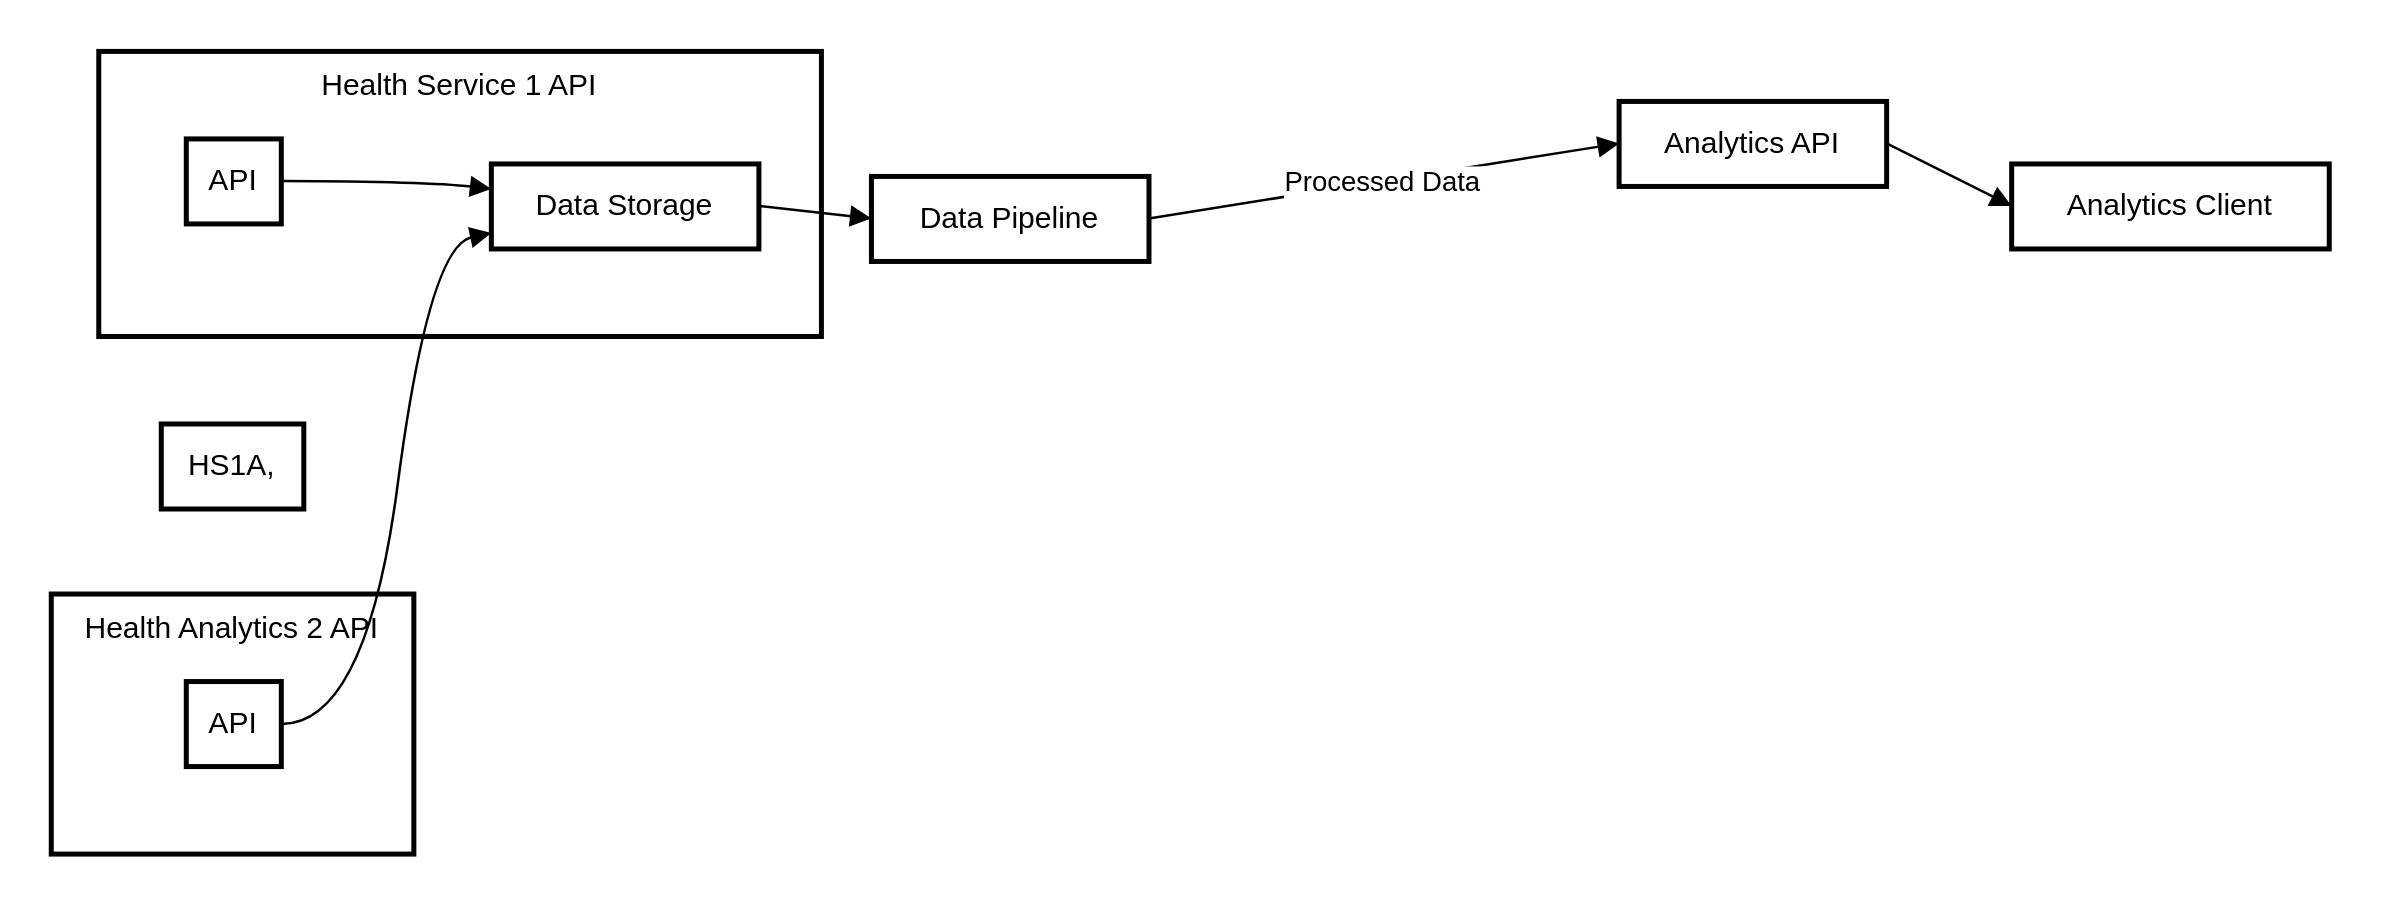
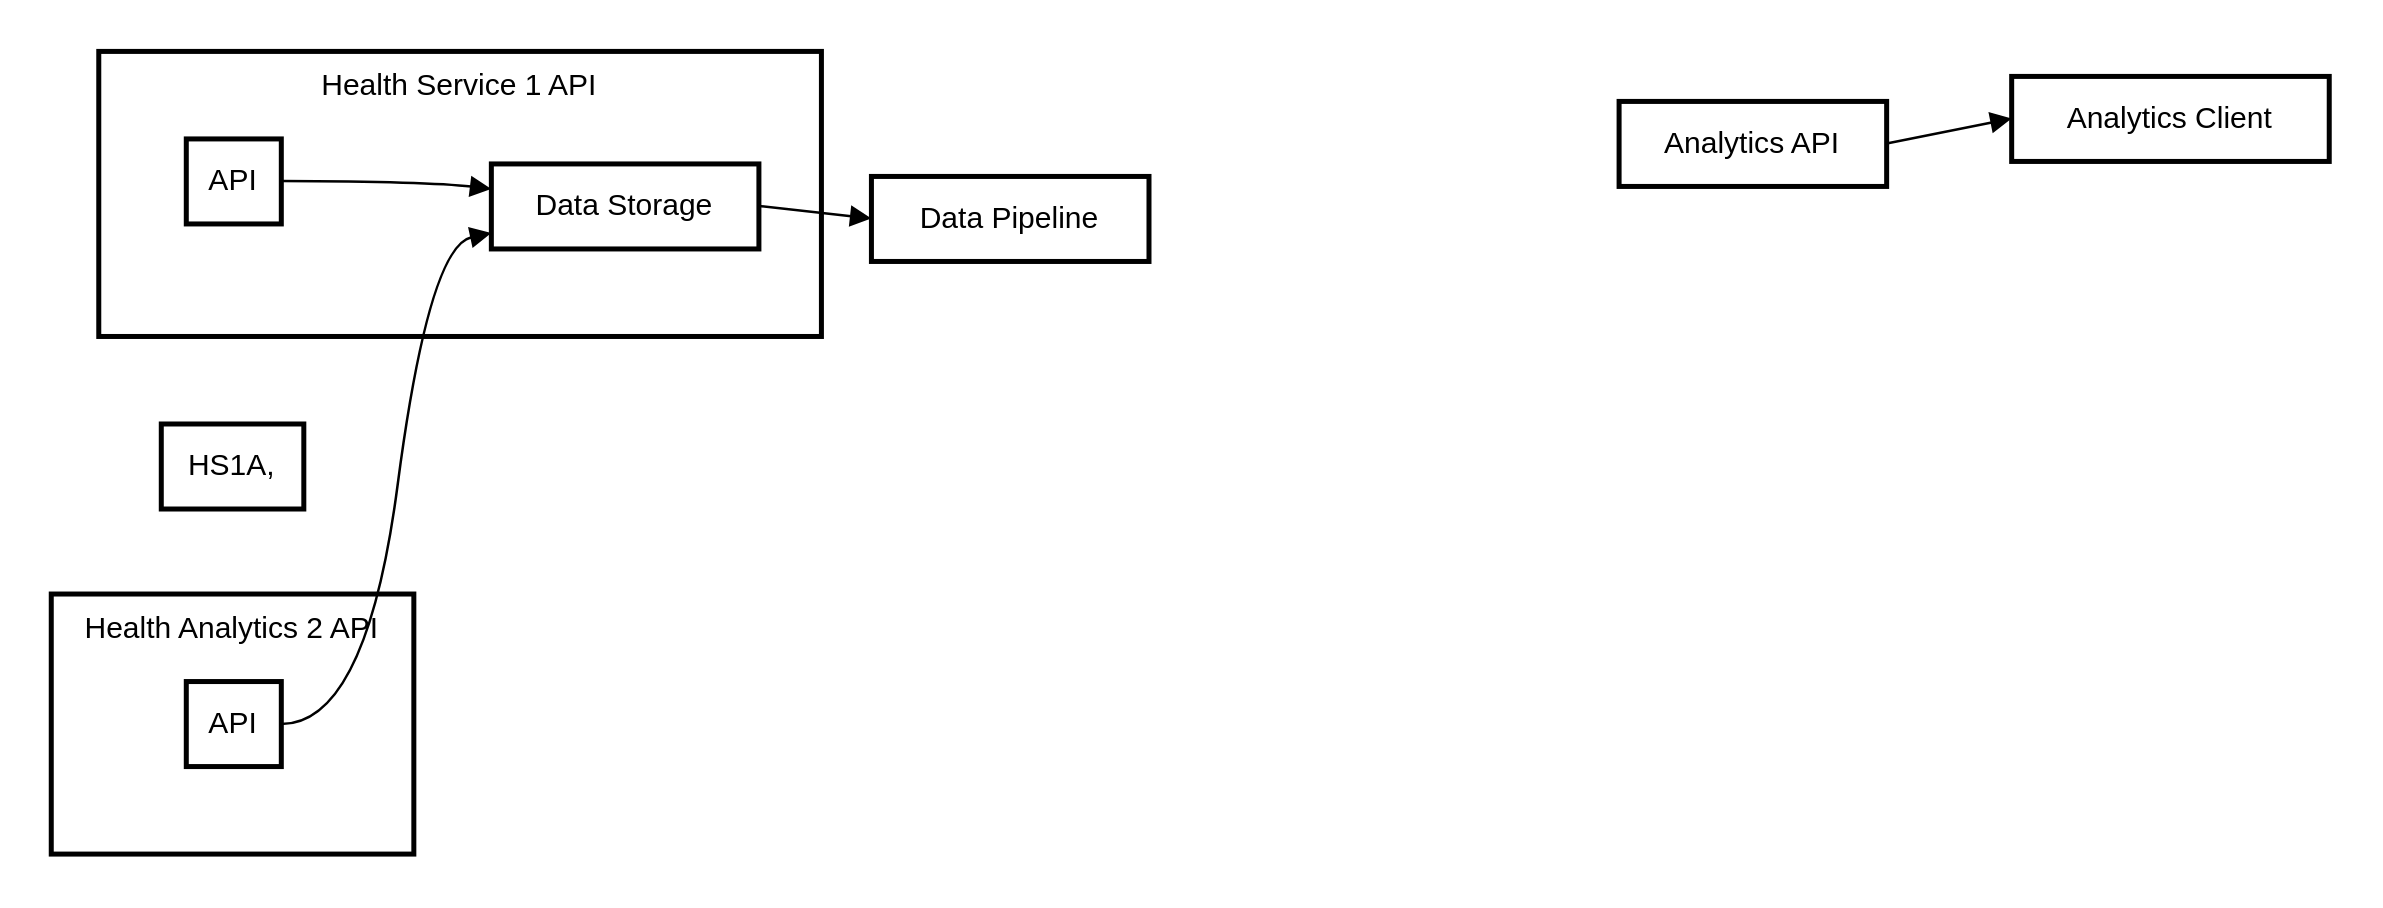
node "Analytics Client": moved (2170, 206) -> (2170, 119)
edge "Data Pipeline" -> "Analytics API": removed, label "Processed Data"
